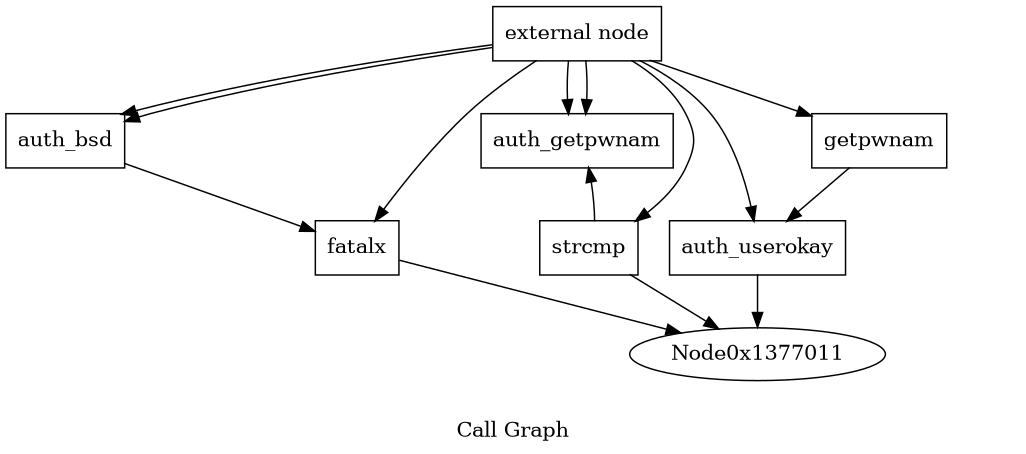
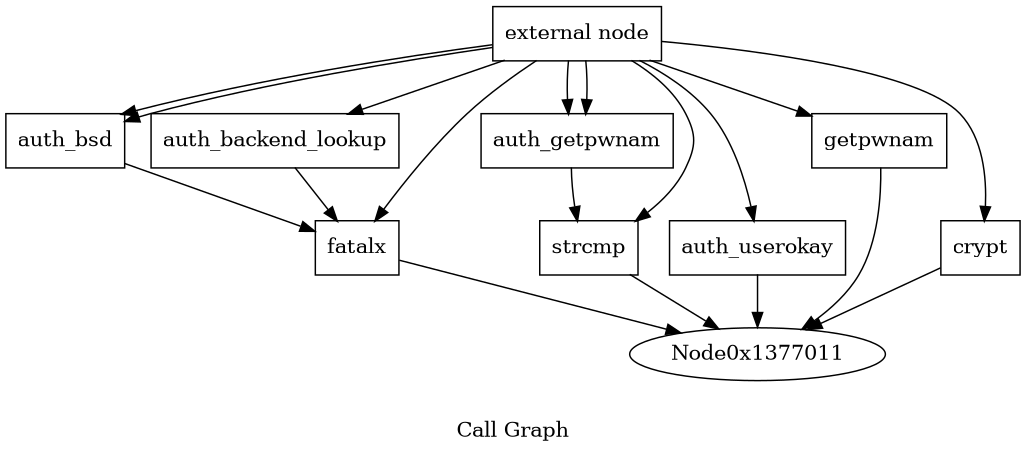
node "auth_backend_lookup": added
edge "getpwnam" -> "auth_userokay": now "getpwnam" -> "Node0x1377011"
edge "strcmp" -> "auth_getpwnam": reversed
node "crypt": added
